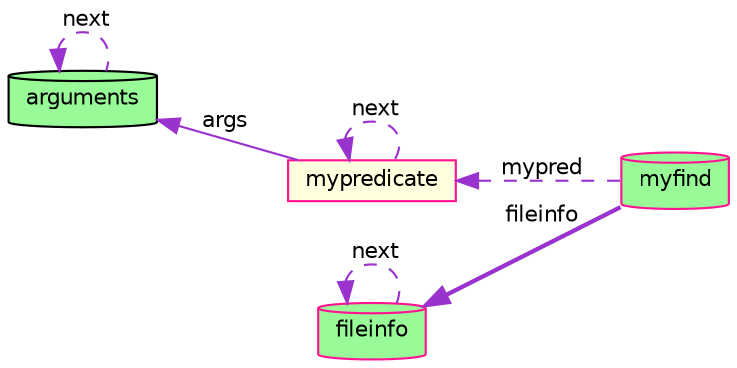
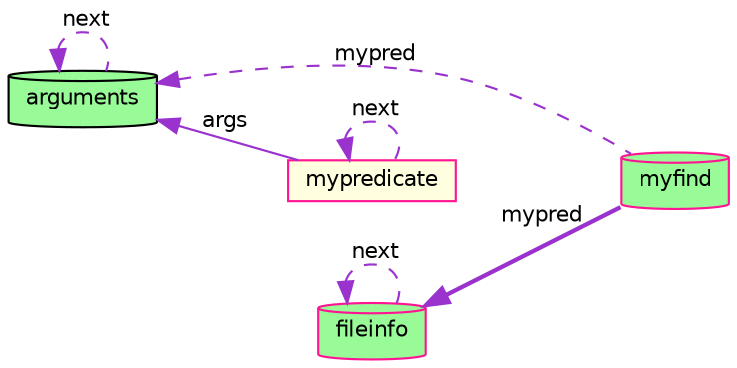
edge "myfind" -> "mypredicate": now "myfind" -> "arguments"
edge "myfind" -> "fileinfo": label " fileinfo" -> " mypred"
